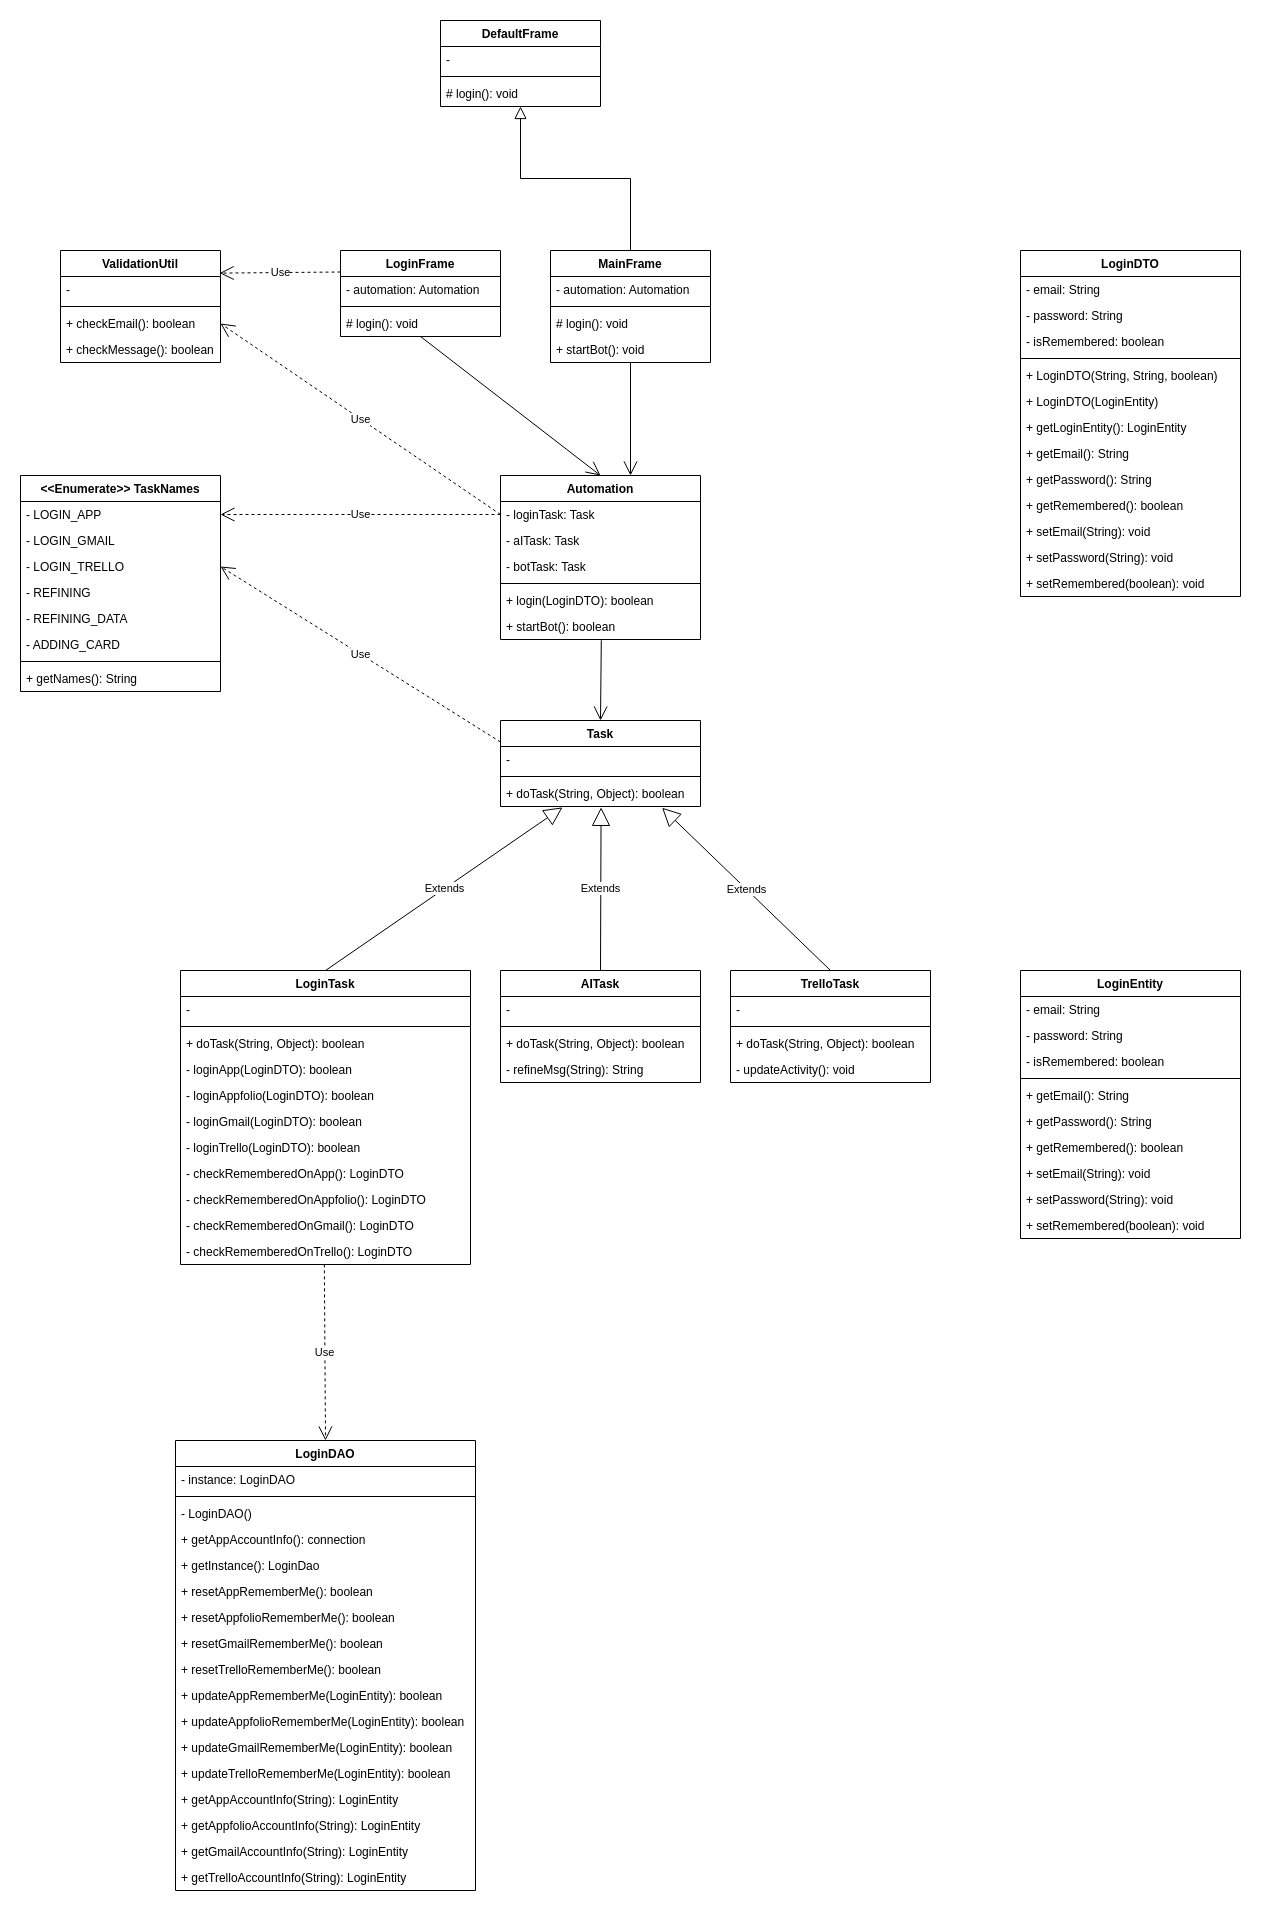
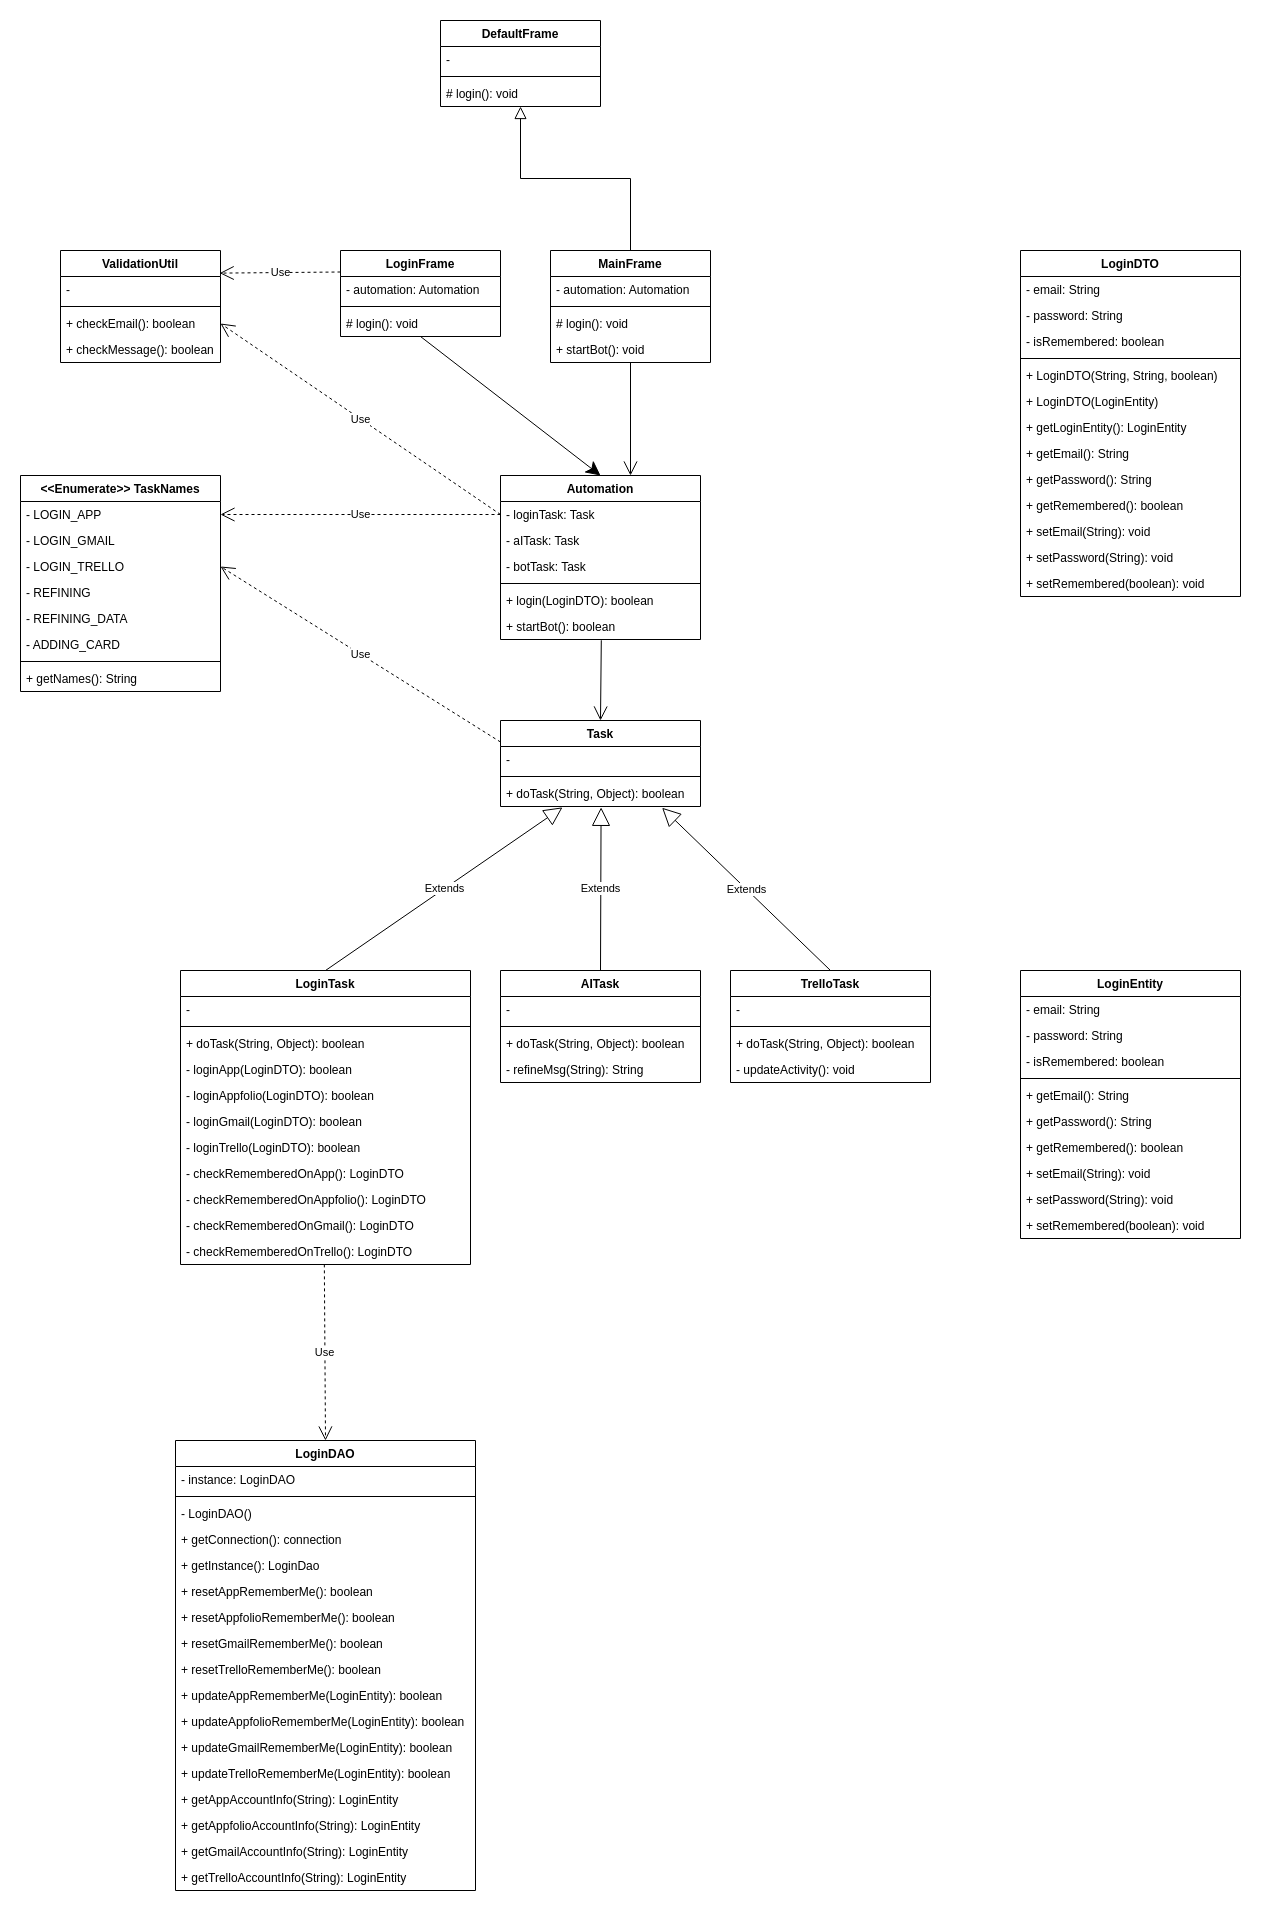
edge "LoginFrame" -> "Automation": arrowhead open -> classic
node "+ getAppAccountInfo(): connection": label "+ getAppAccountInfo(): connection" -> "+ getConnection(): connection"
